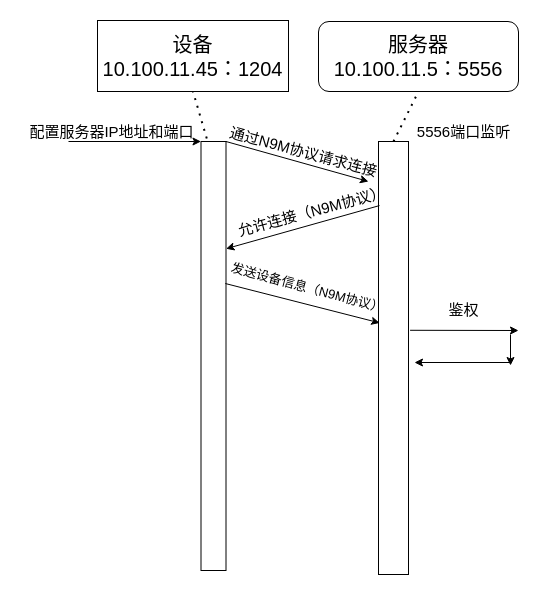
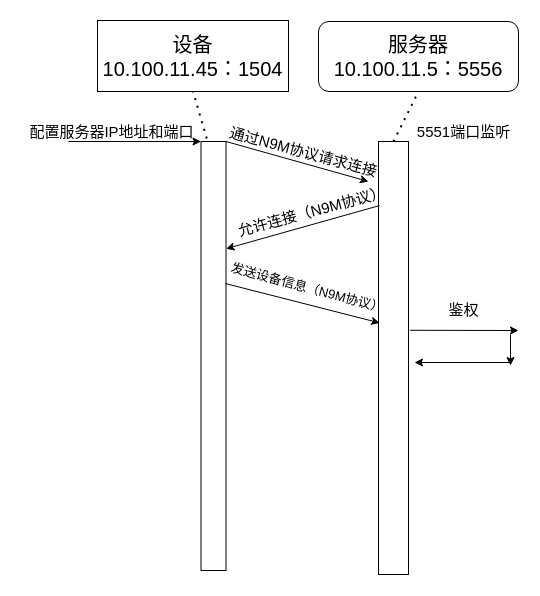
node "设备 10.100.11.45：1204": label "设备 10.100.11.45：1204" -> "设备 10.100.11.45：1504"
node "5556端口监听": label "5556端口监听" -> "5551端口监听"
